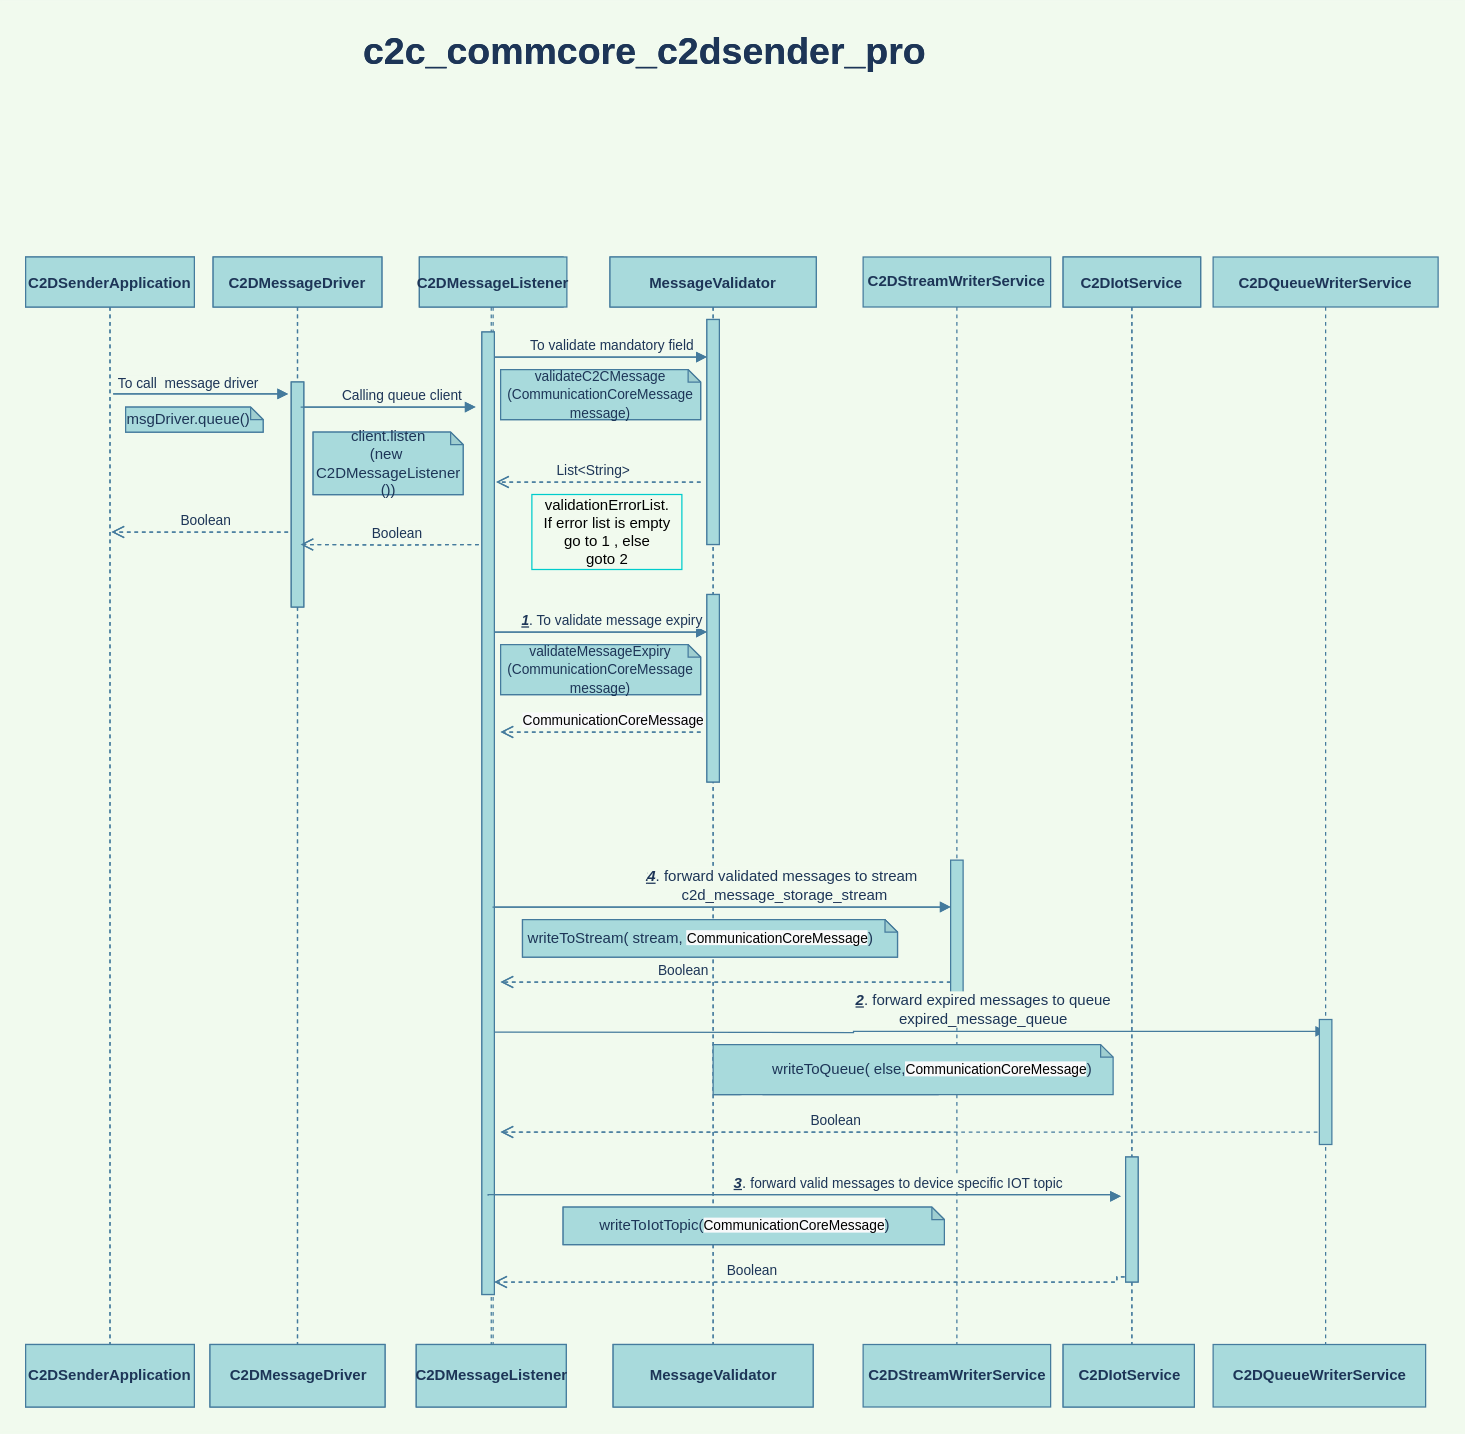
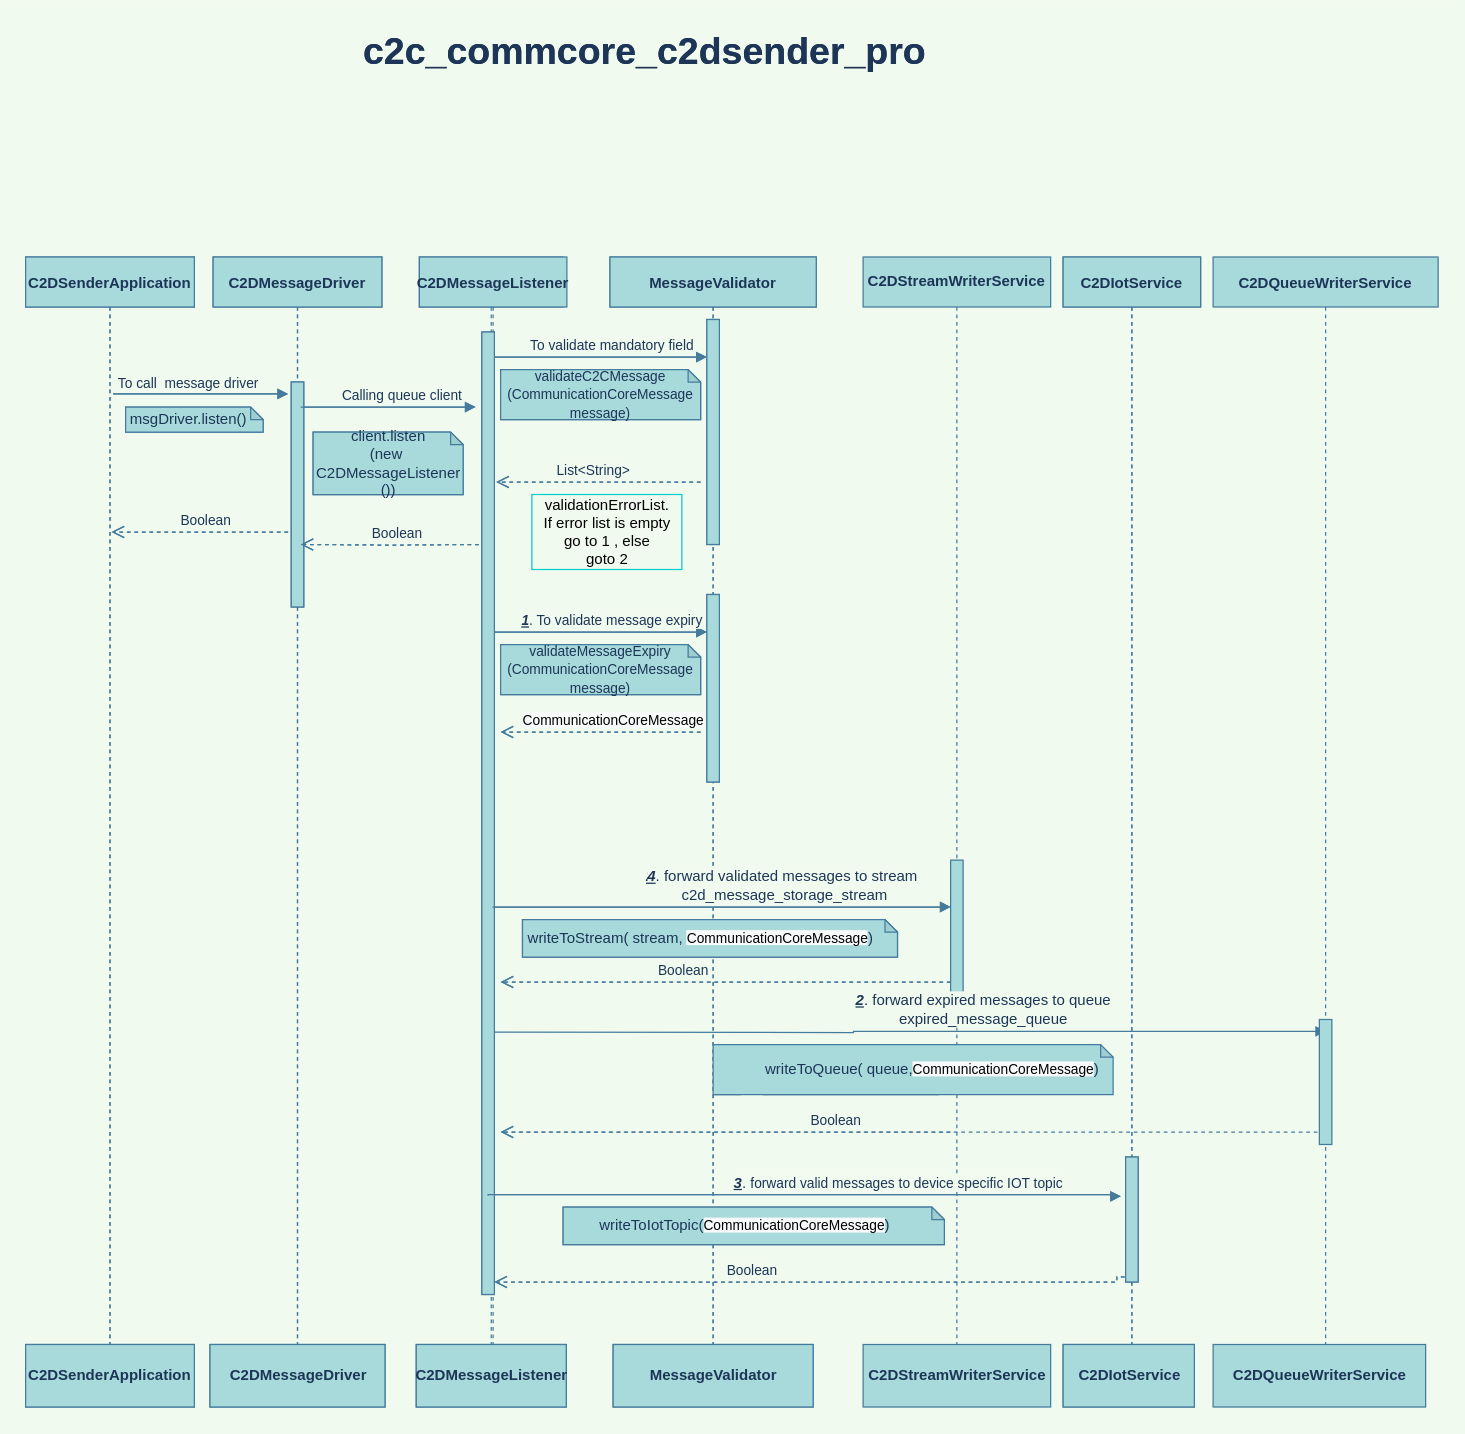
node "msgDriver.queue()": label "msgDriver.queue()" -> "msgDriver.listen()"
node "writeToQueue( else,CommunicationCoreMessage)": label "writeToQueue( else,CommunicationCoreMessage)" -> "writeToQueue( queue,CommunicationCoreMessage)"
